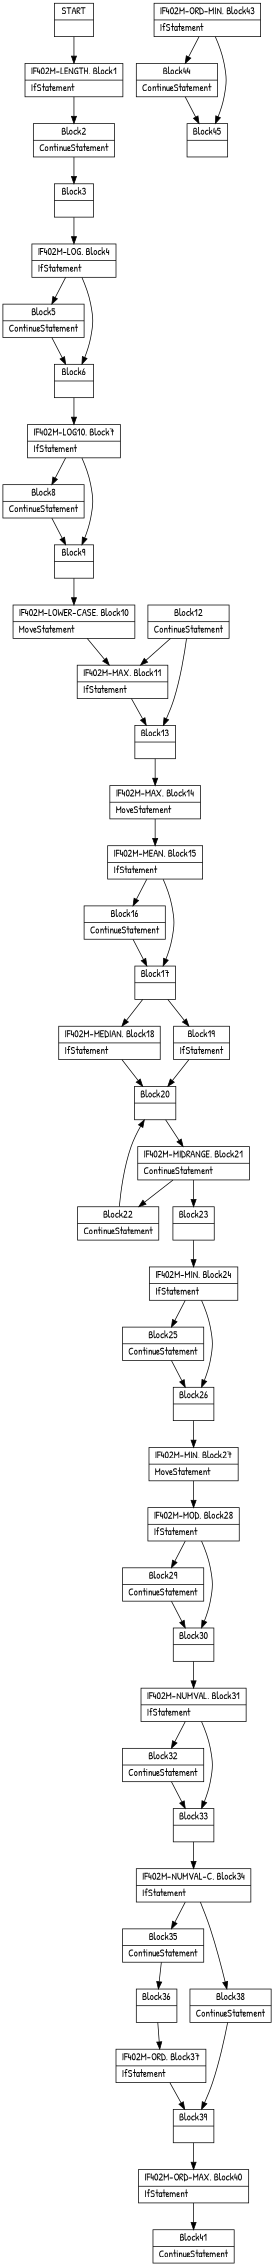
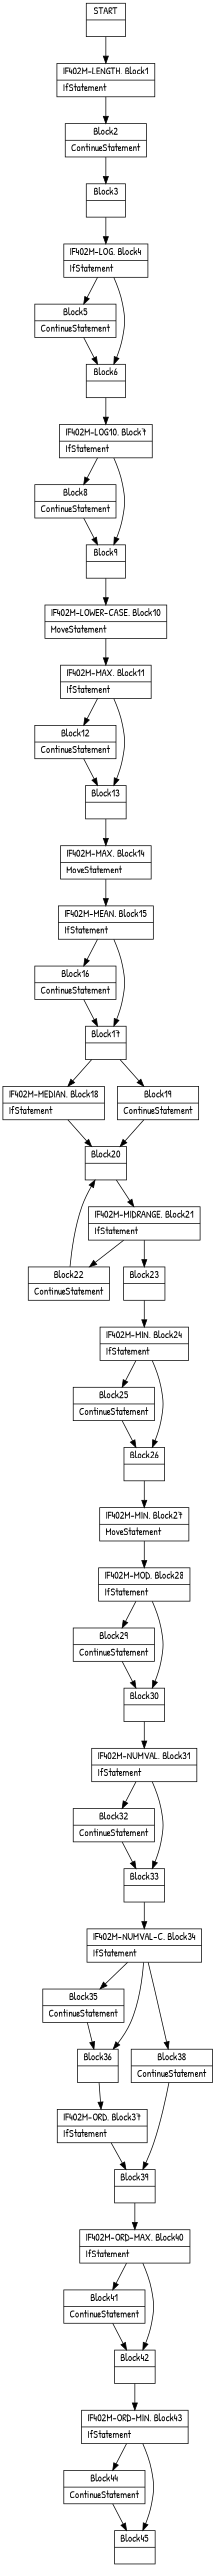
edge "Block12" -> "IF402M-MAX. Block11": reversed
node "Block19": text "IfStatement" -> "ContinueStatement"
node "IF402M-MIDRANGE. Block21": text "ContinueStatement" -> "IfStatement"
edge "IF402M-NUMVAL-C. Block34" -> "Block36": added
node "Block42": added
